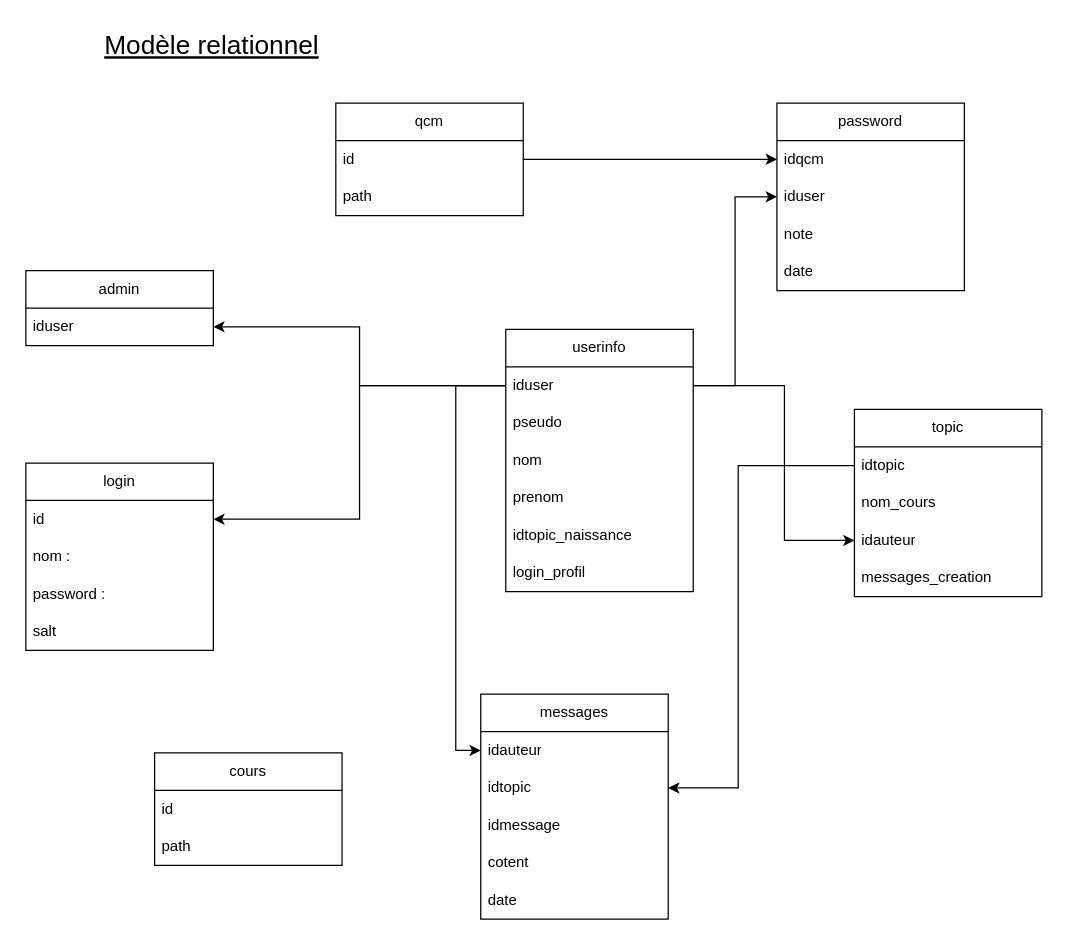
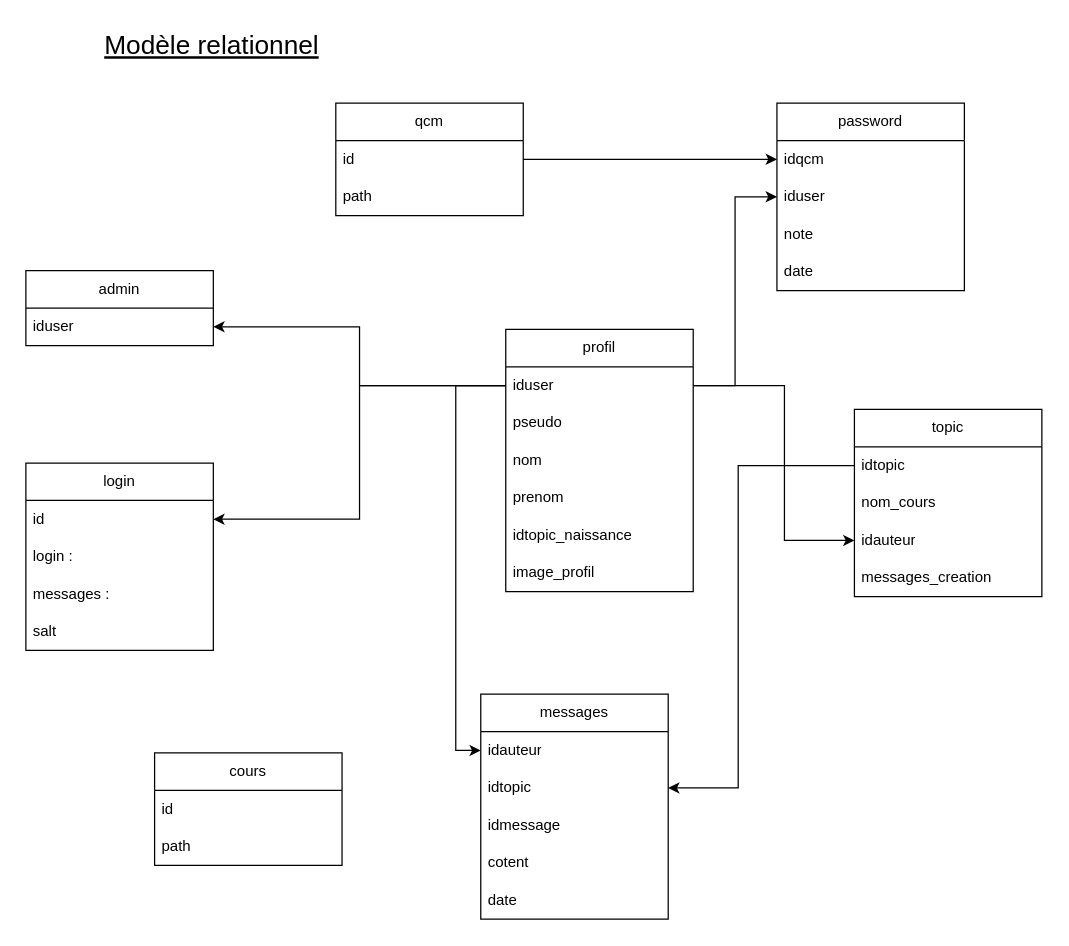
node "userinfo": label "userinfo" -> "profil"
node "nom :": label "nom :" -> "login :"
node "login_profil": label "login_profil" -> "image_profil"
node "password :": label "password :" -> "messages :"
